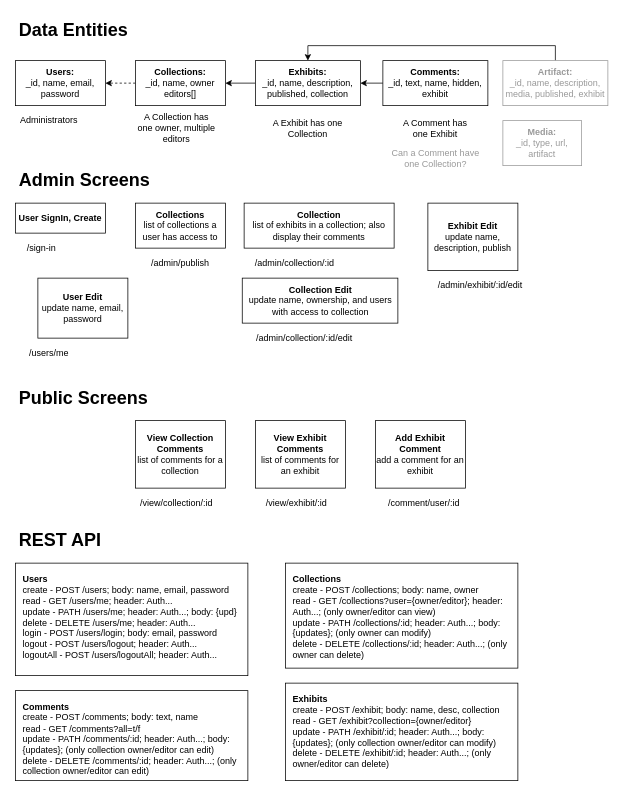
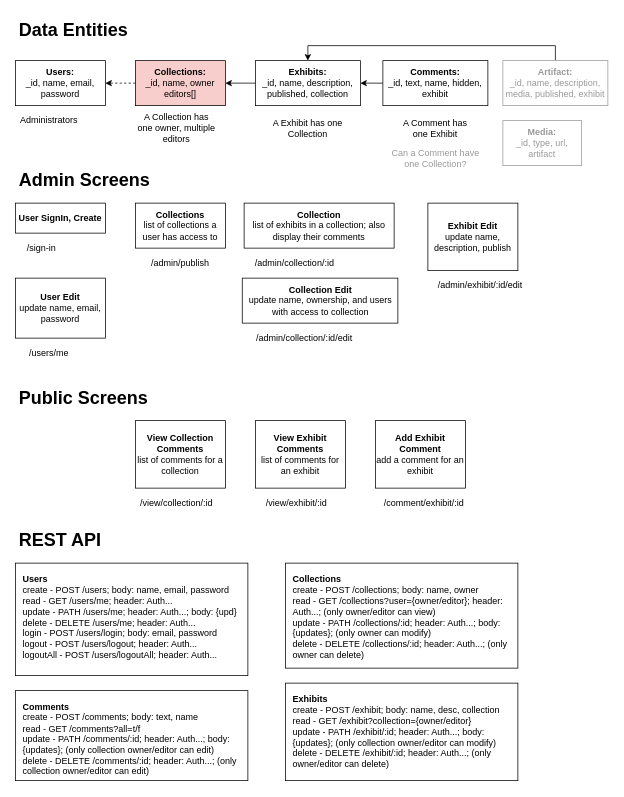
node "Collections: _id, name, owner editors[]": fillcolor #ffffff -> #f8cecc
node "User Edit update name, email, password": moved (83, 308) -> (60, 308)
node "/comment/user/:id": label "/comment/user/:id" -> "/comment/exhibit/:id"
